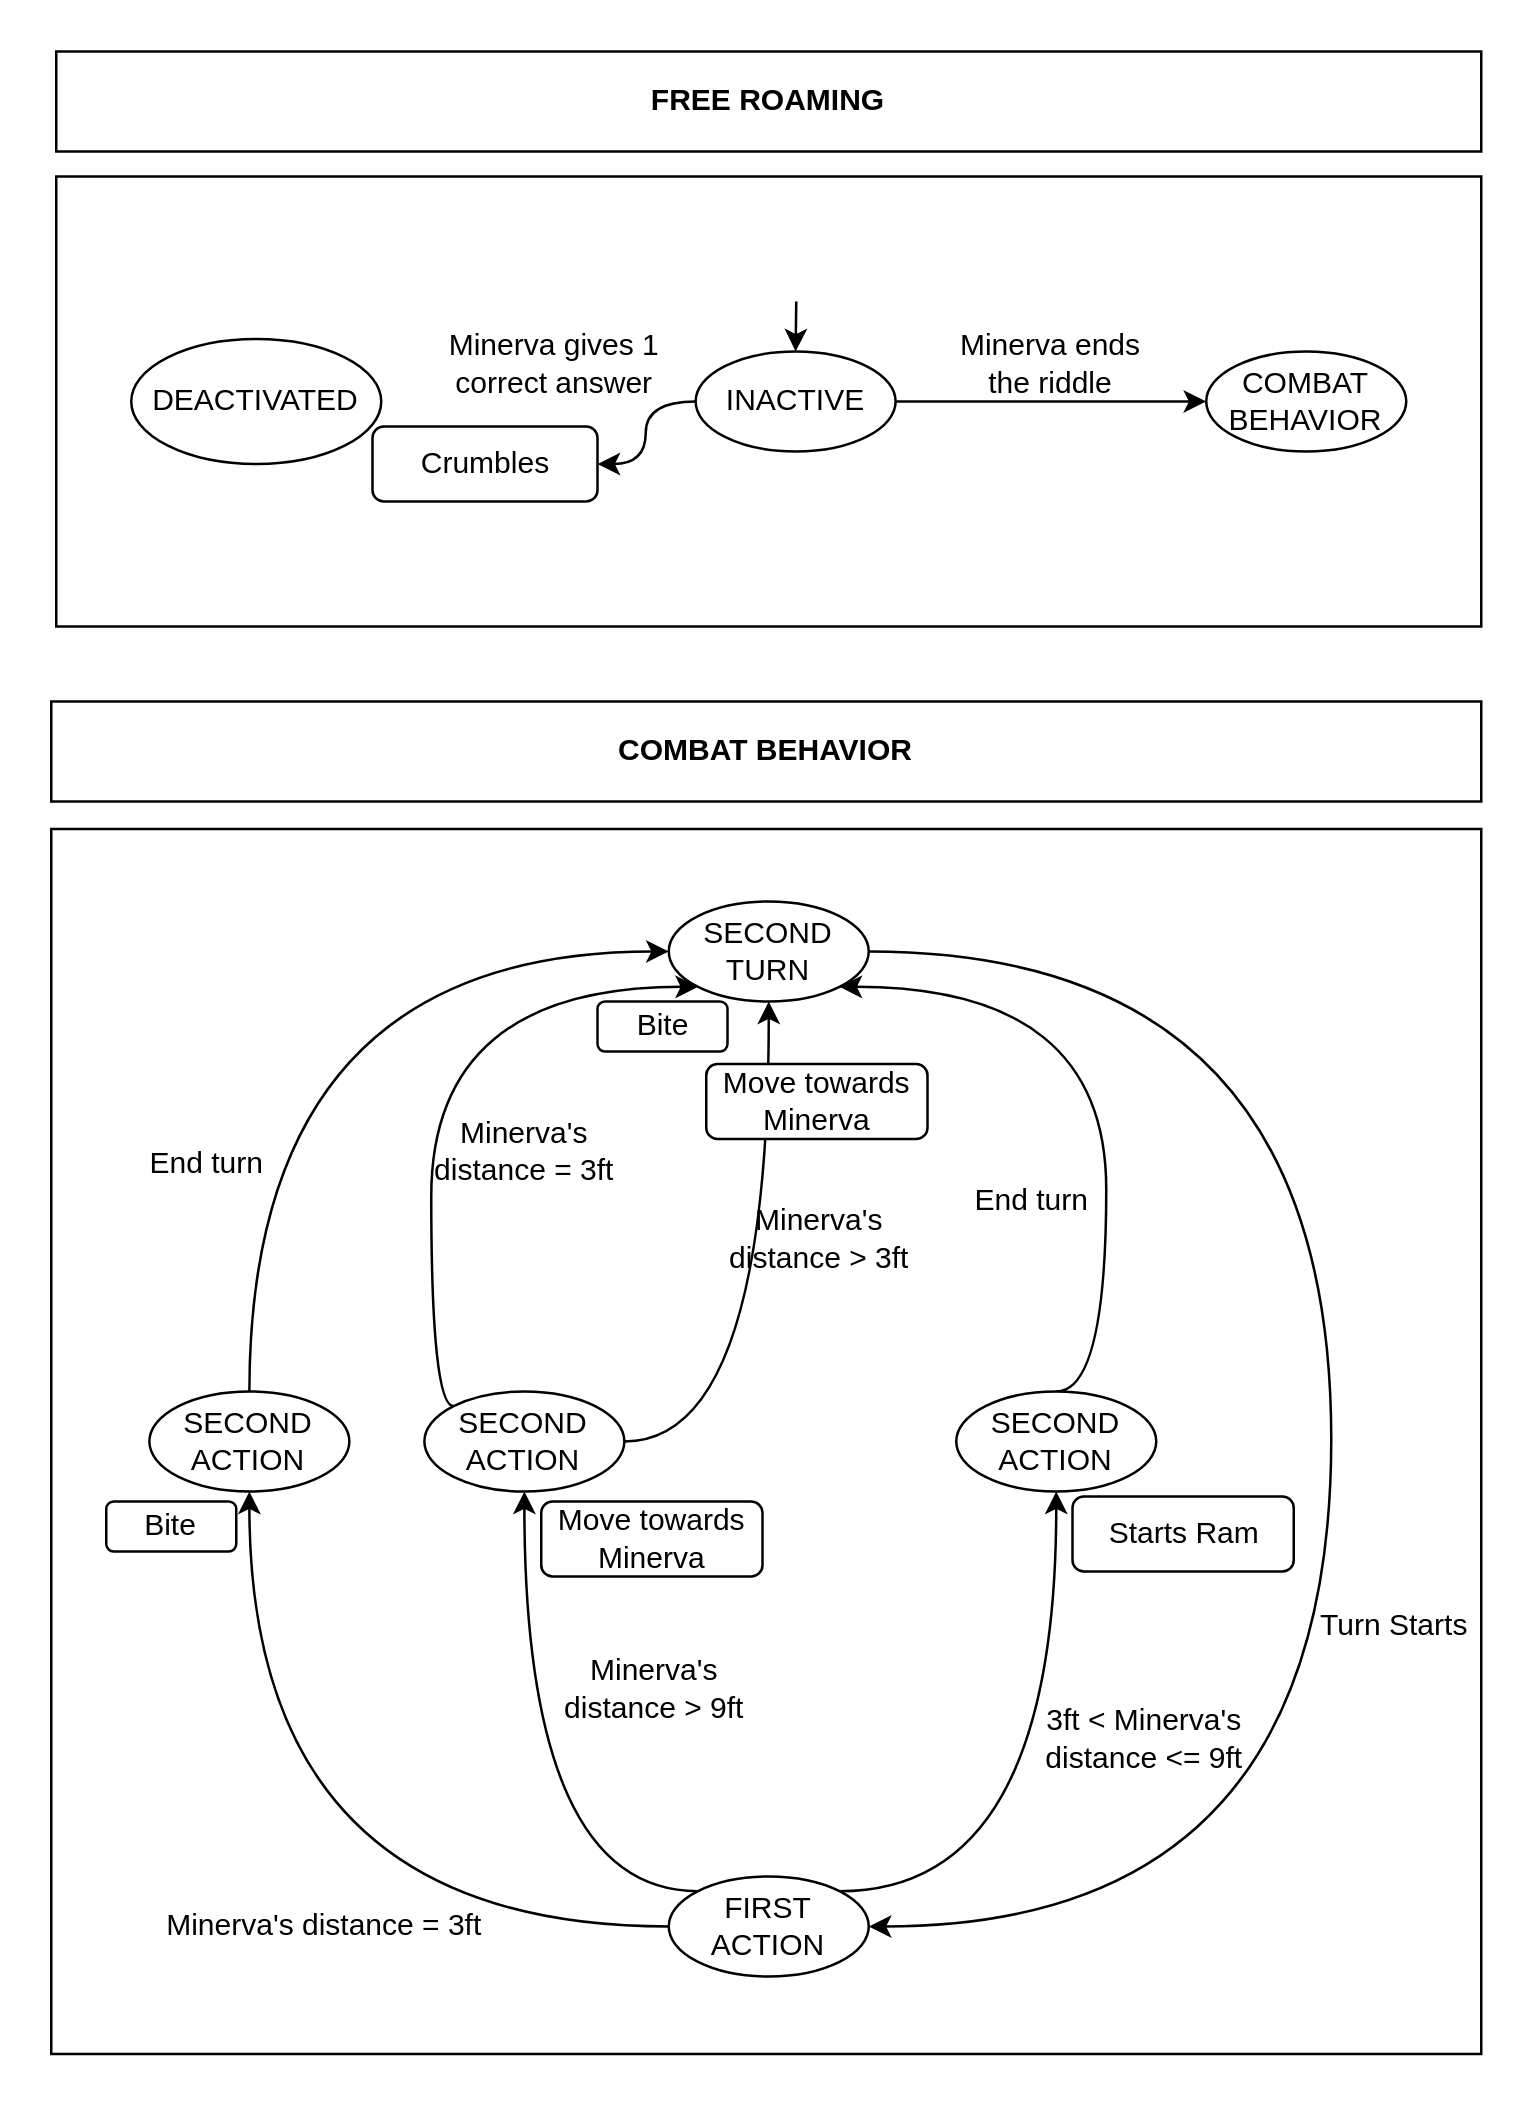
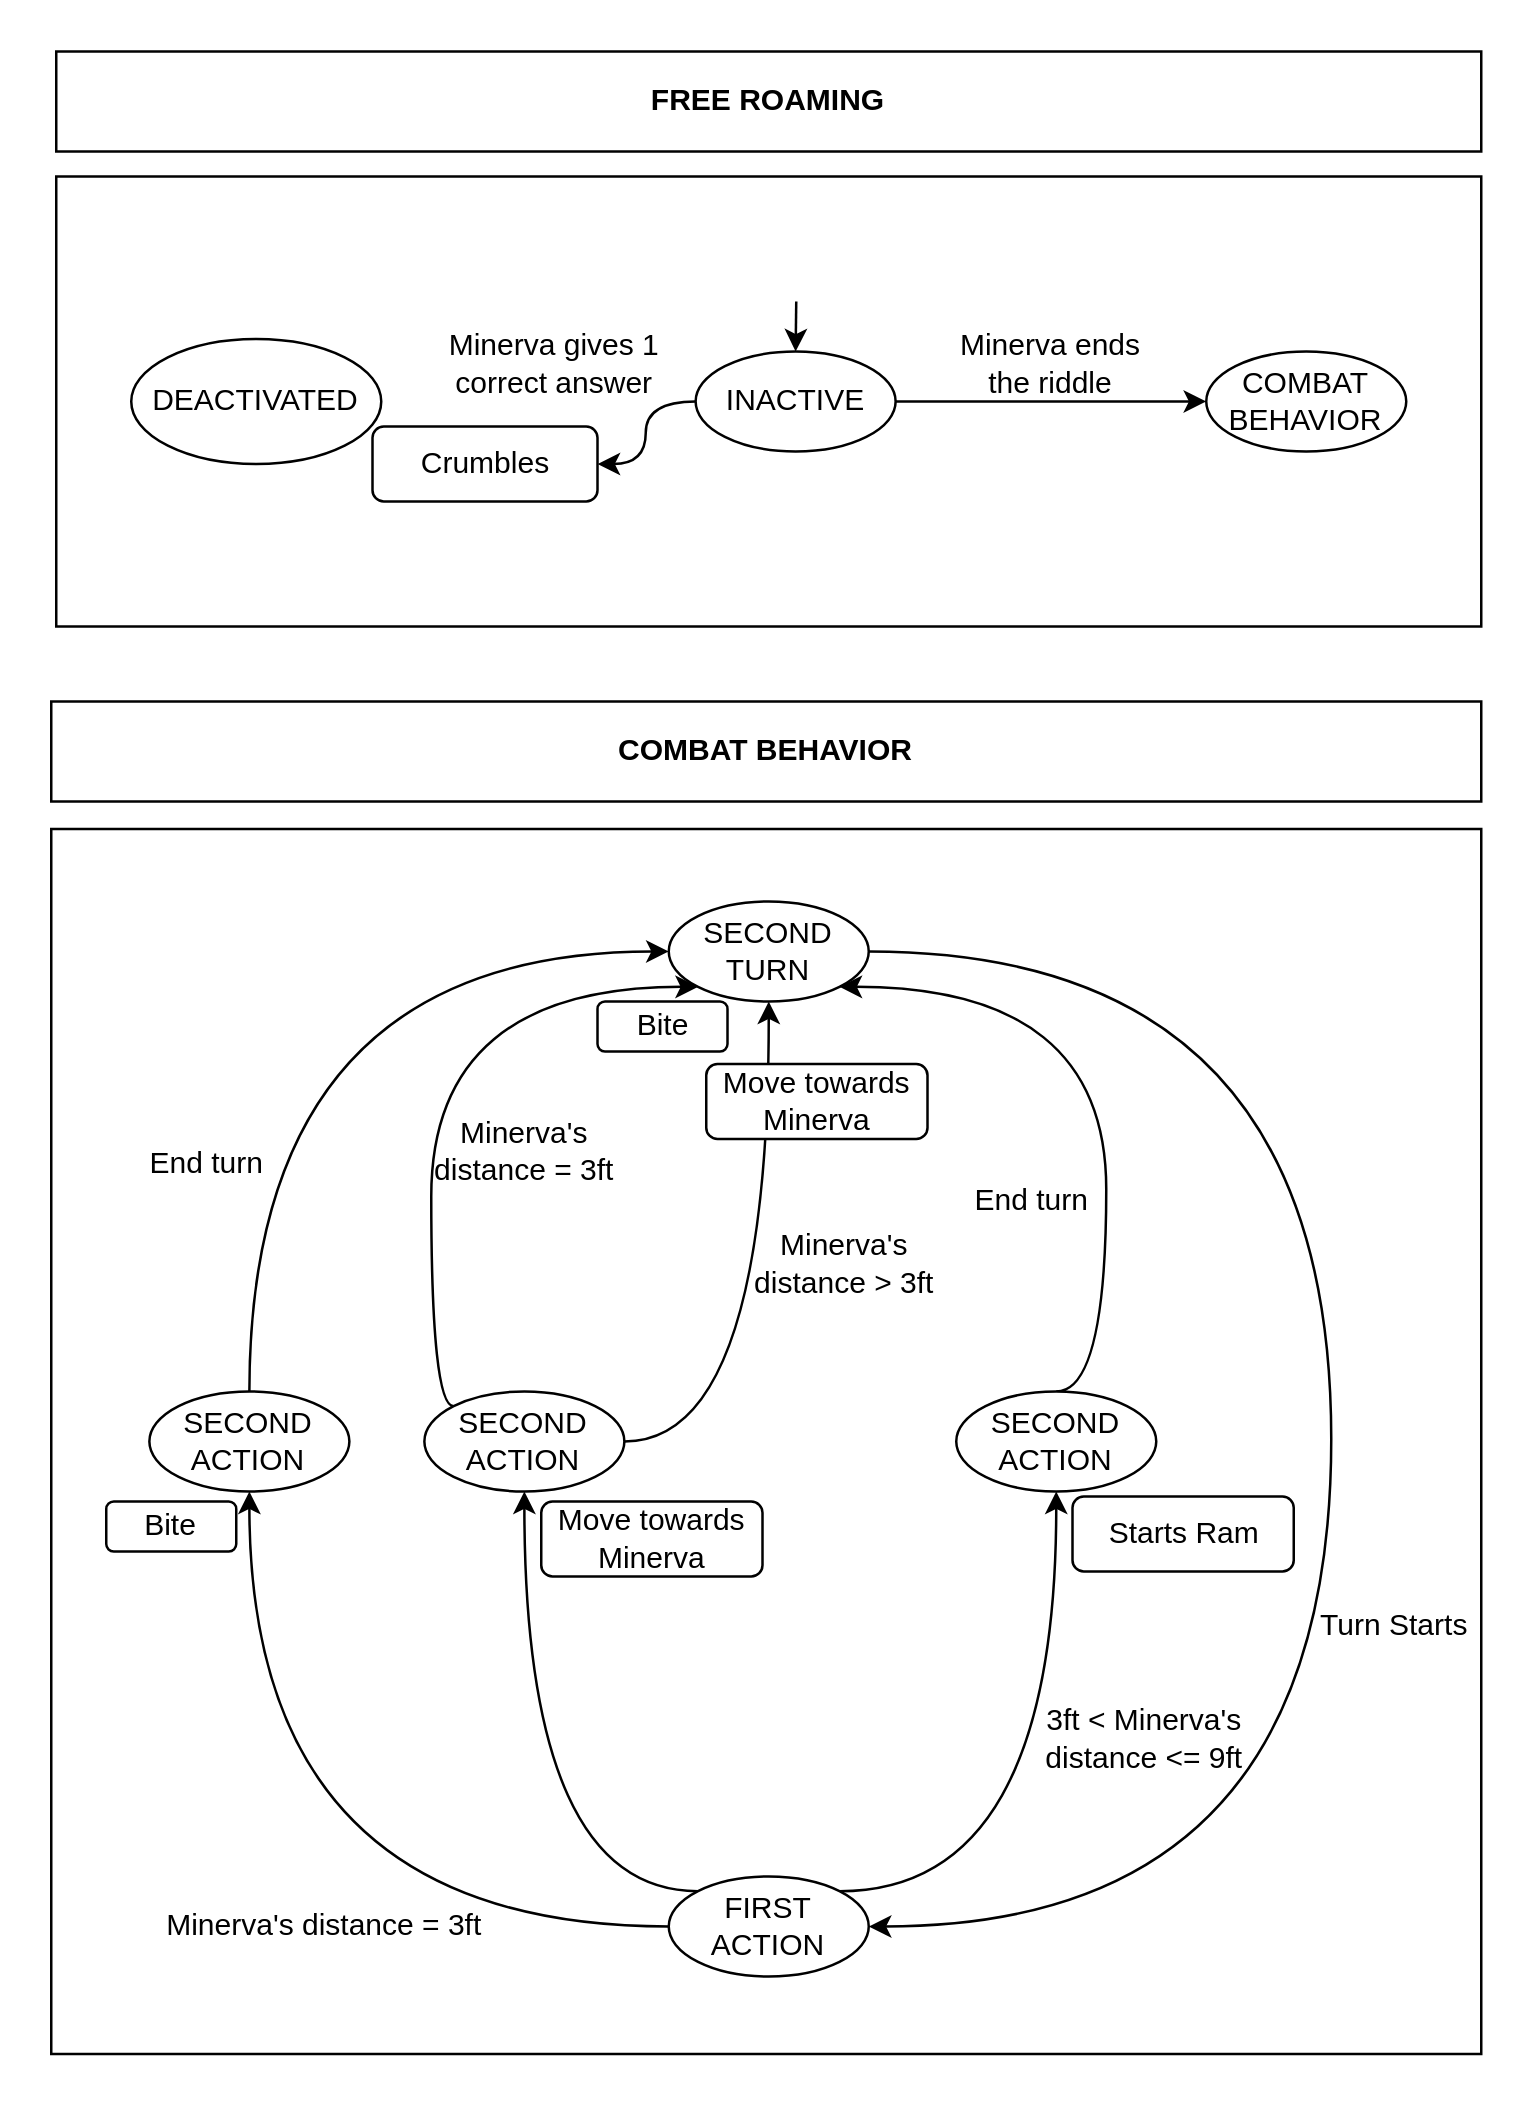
node "Minerva's distance > 3ft": moved (819, 1238) -> (844, 1263)
node "Minerva's distance > 9ft": removed
